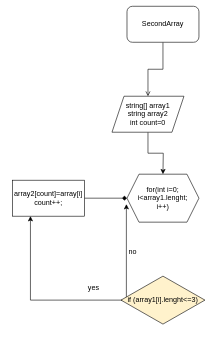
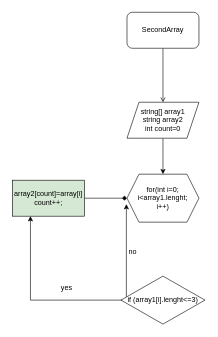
node "SecondArray": moved (163, 24) -> (163, 30)
node "string[] array1 string array2 int count=0": moved (148, 114) -> (163, 120)
node "array2[count]=array[i] count++;": fillcolor #ffffff -> #d5e8d4
node "yes": moved (93, 288) -> (66, 288)
node "if (array1[i].lenght<=3)": fillcolor #fff2cc -> #ffffff
